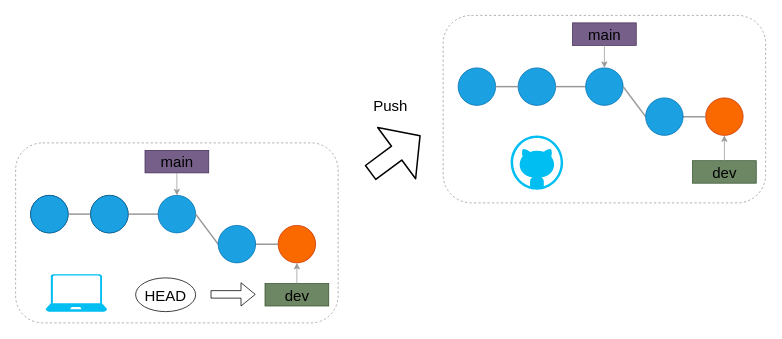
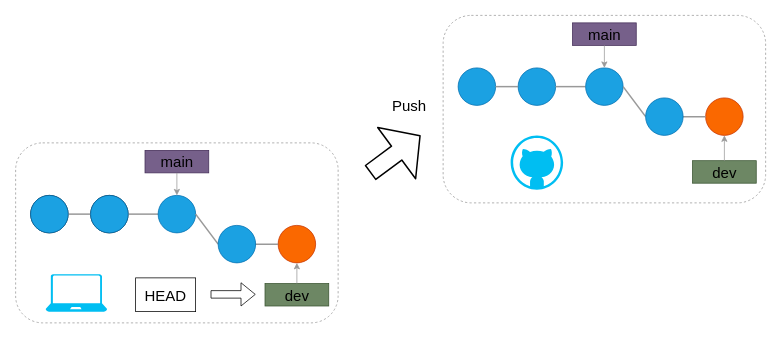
node "Push": moved (390, 105) -> (409, 105)
node "HEAD": shape ellipse -> rectangle
